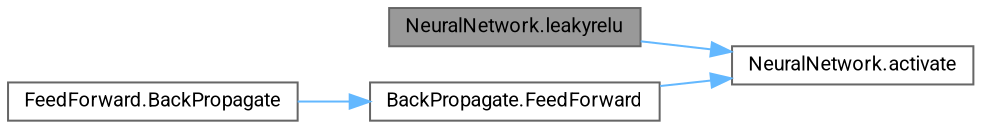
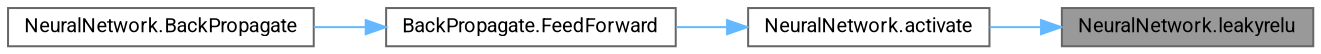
edge "NeuralNetwork.leakyrelu" -> "NeuralNetwork.activate": reversed
node "FeedForward.BackPropagate": label "FeedForward.BackPropagate" -> "NeuralNetwork.BackPropagate"
